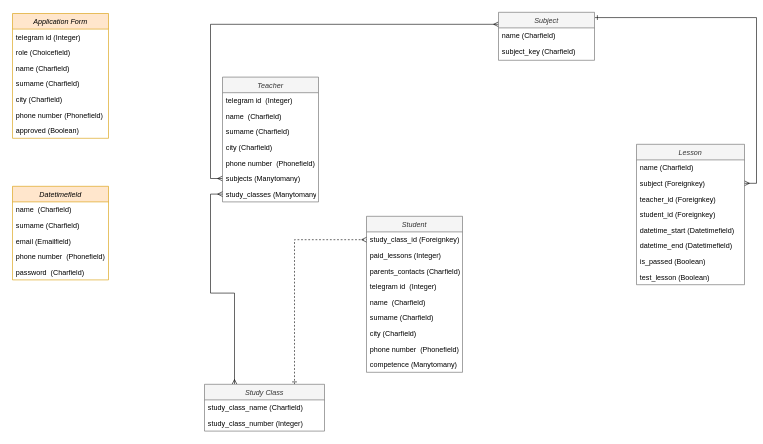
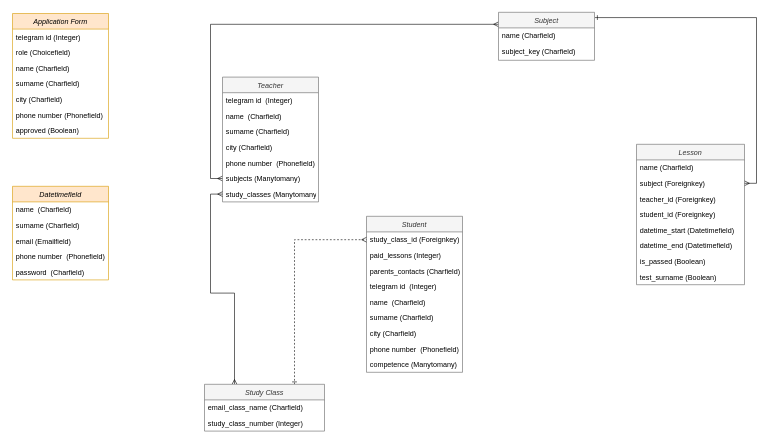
node "test_lesson (Boolean)": label "test_lesson (Boolean)" -> "test_surname (Boolean)"
node "study_class_name (Charfield)": label "study_class_name (Charfield)" -> "email_class_name (Charfield)"
